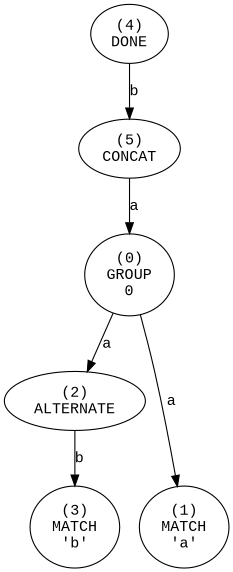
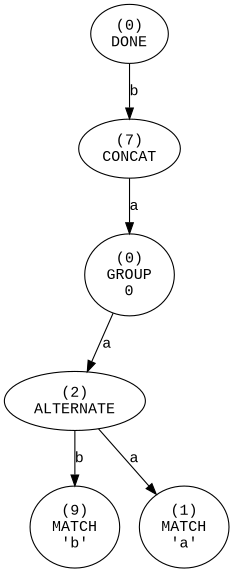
node "(4) DONE": label "(4) DONE" -> "(0) DONE"
node "(5) CONCAT": label "(5) CONCAT" -> "(7) CONCAT"
edge "(0) GROUP 0" -> "(1) MATCH 'a'": now "(2) ALTERNATE" -> "(1) MATCH 'a'"
node "(3) MATCH 'b'": label "(3) MATCH 'b'" -> "(9) MATCH 'b'"
